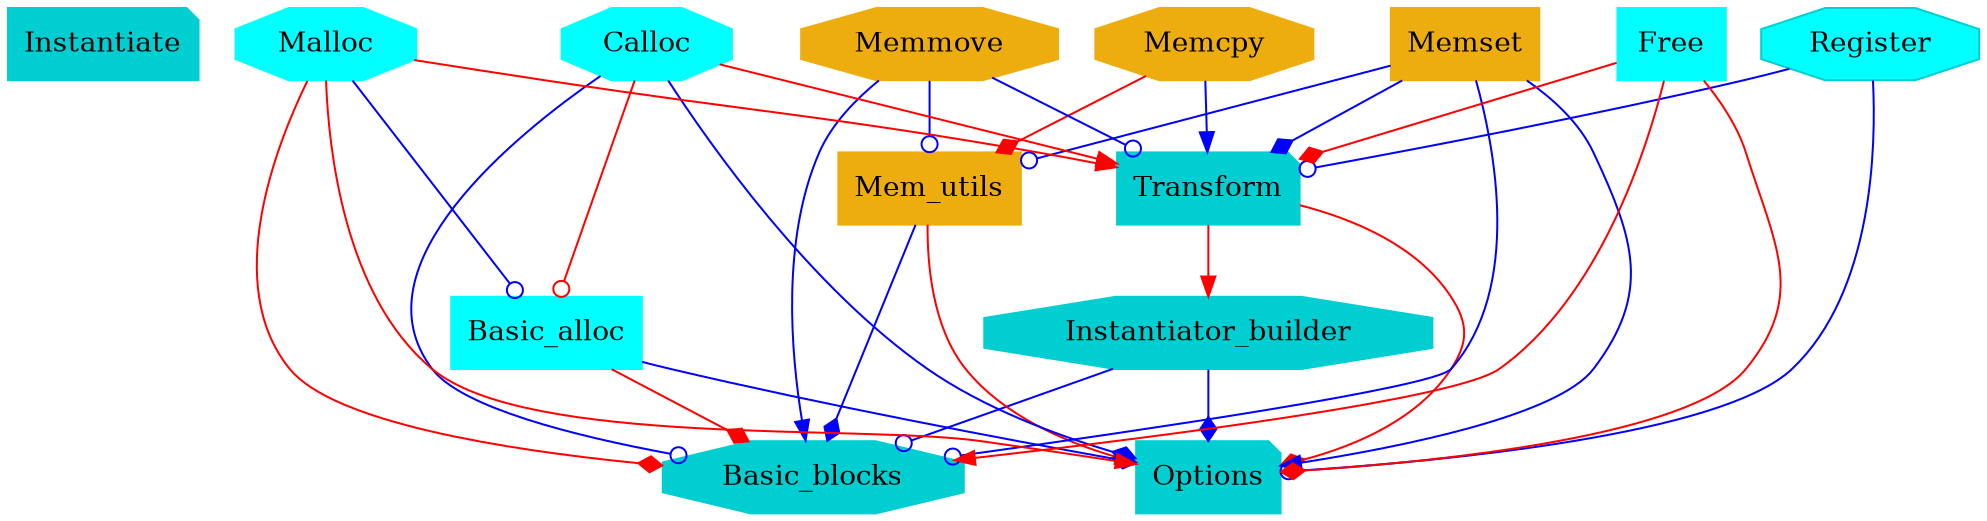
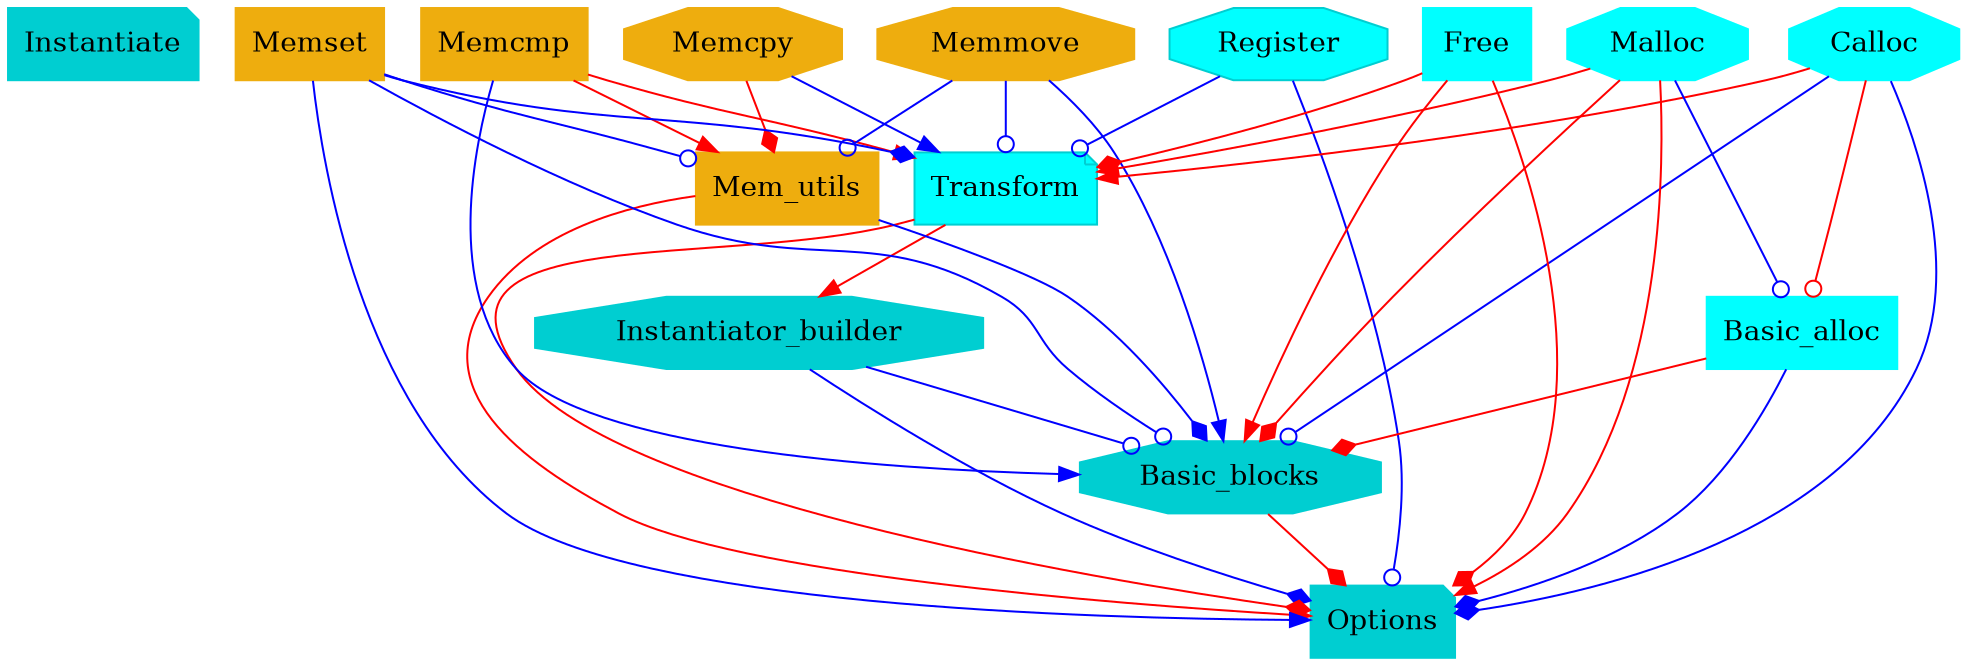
node "Memcmp": added
node "Transform": fillcolor darkturquoise -> cyan
edge "Basic_blocks" -> "Options": added
